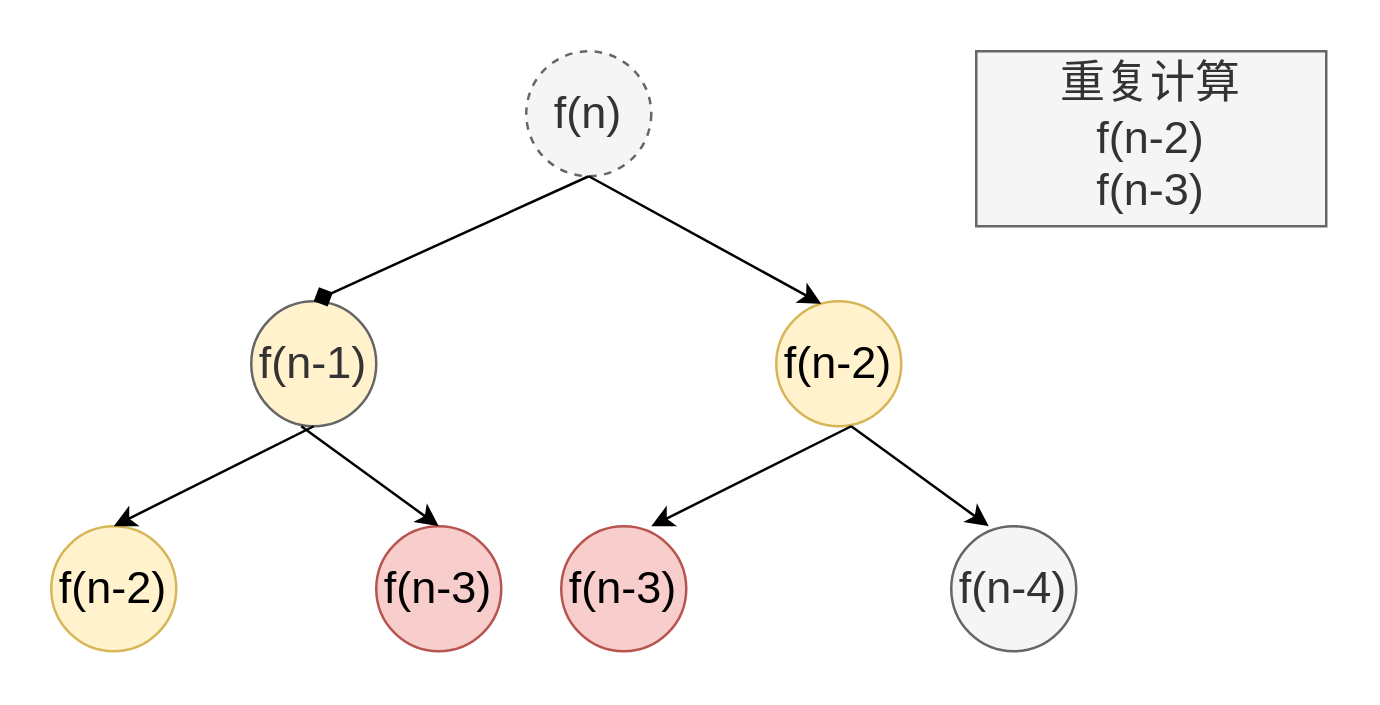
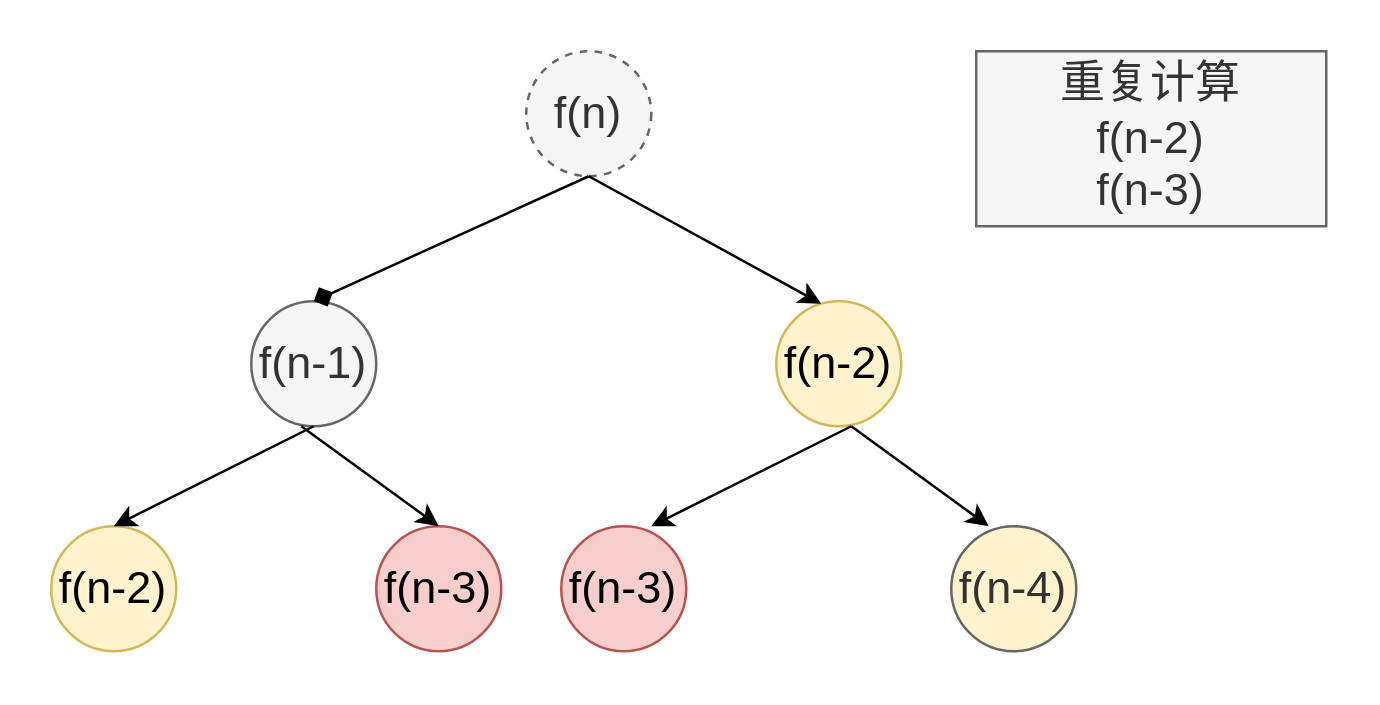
node "f(n-1)": fillcolor #fff2cc -> #f5f5f5
node "f(n-4)": fillcolor #f5f5f5 -> #fff2cc
